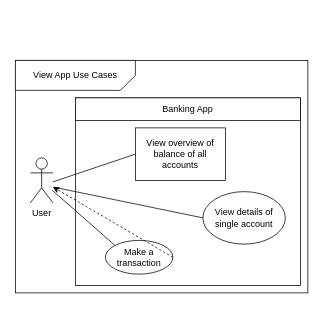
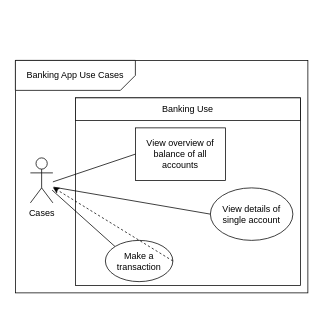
node "View App Use Cases": label "View App Use Cases" -> "Banking App Use Cases"
node "Banking App": label "Banking App" -> "Banking Use"
node "User": label "User" -> "Cases"
node "View details of single account": moved (244, 218) -> (252, 214)
node "Make a transaction": size 68x34 -> 68x41
